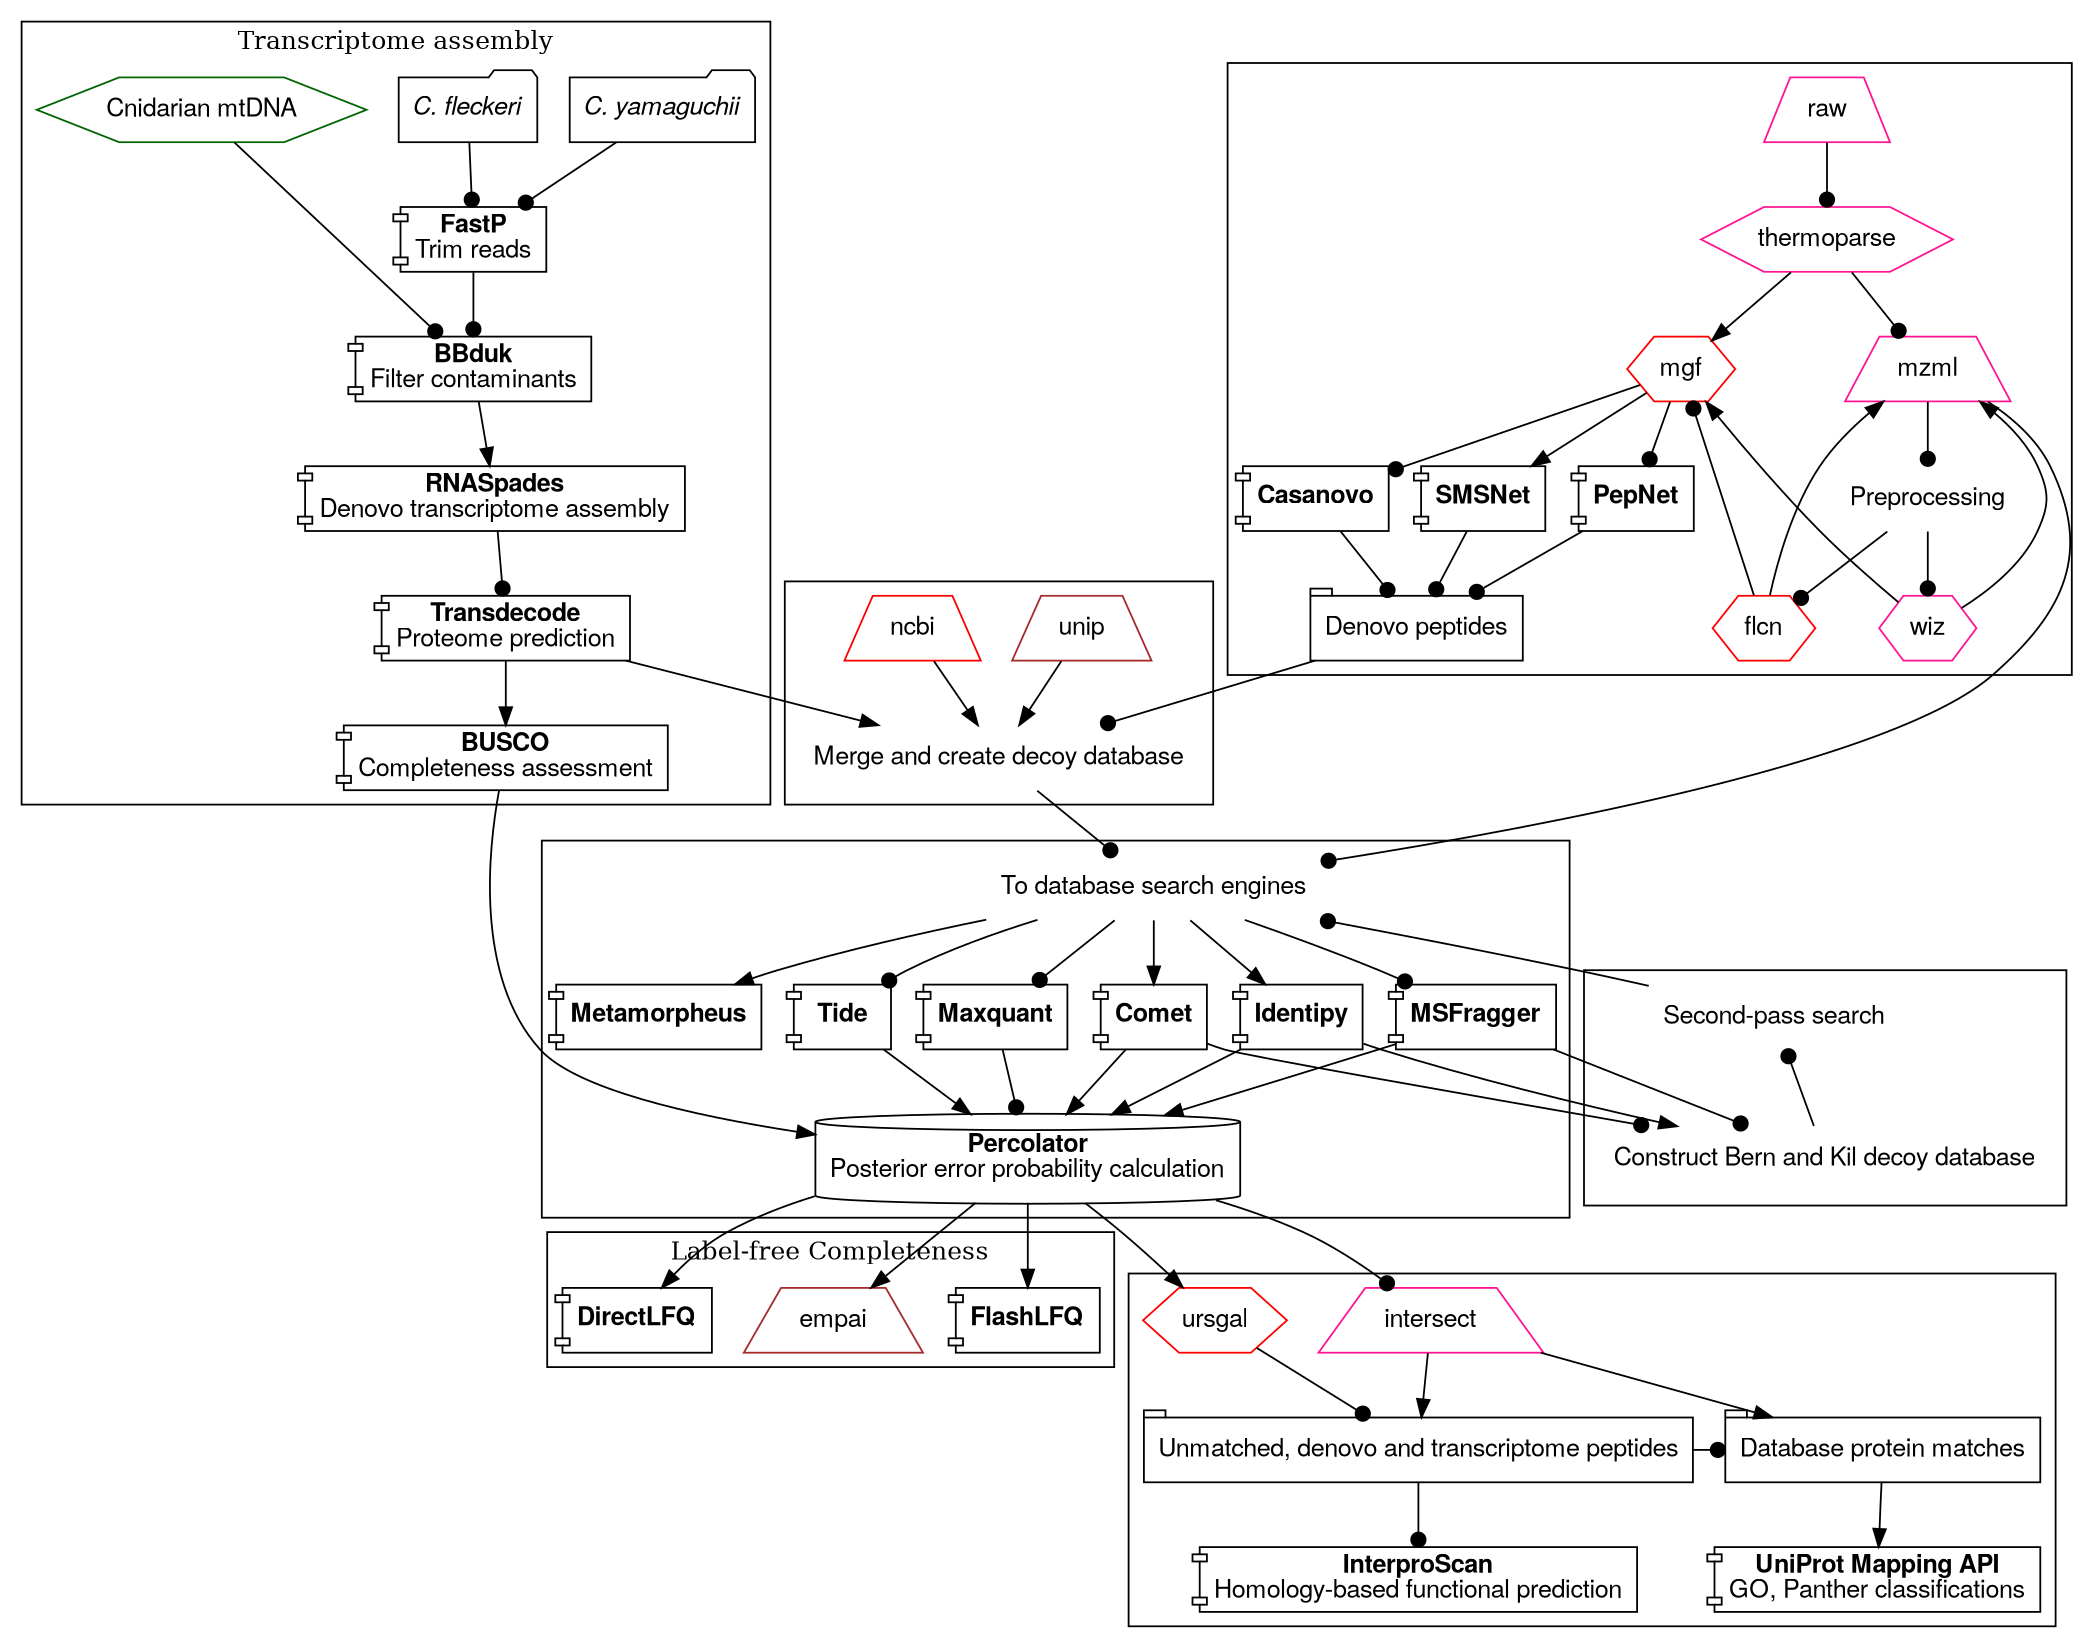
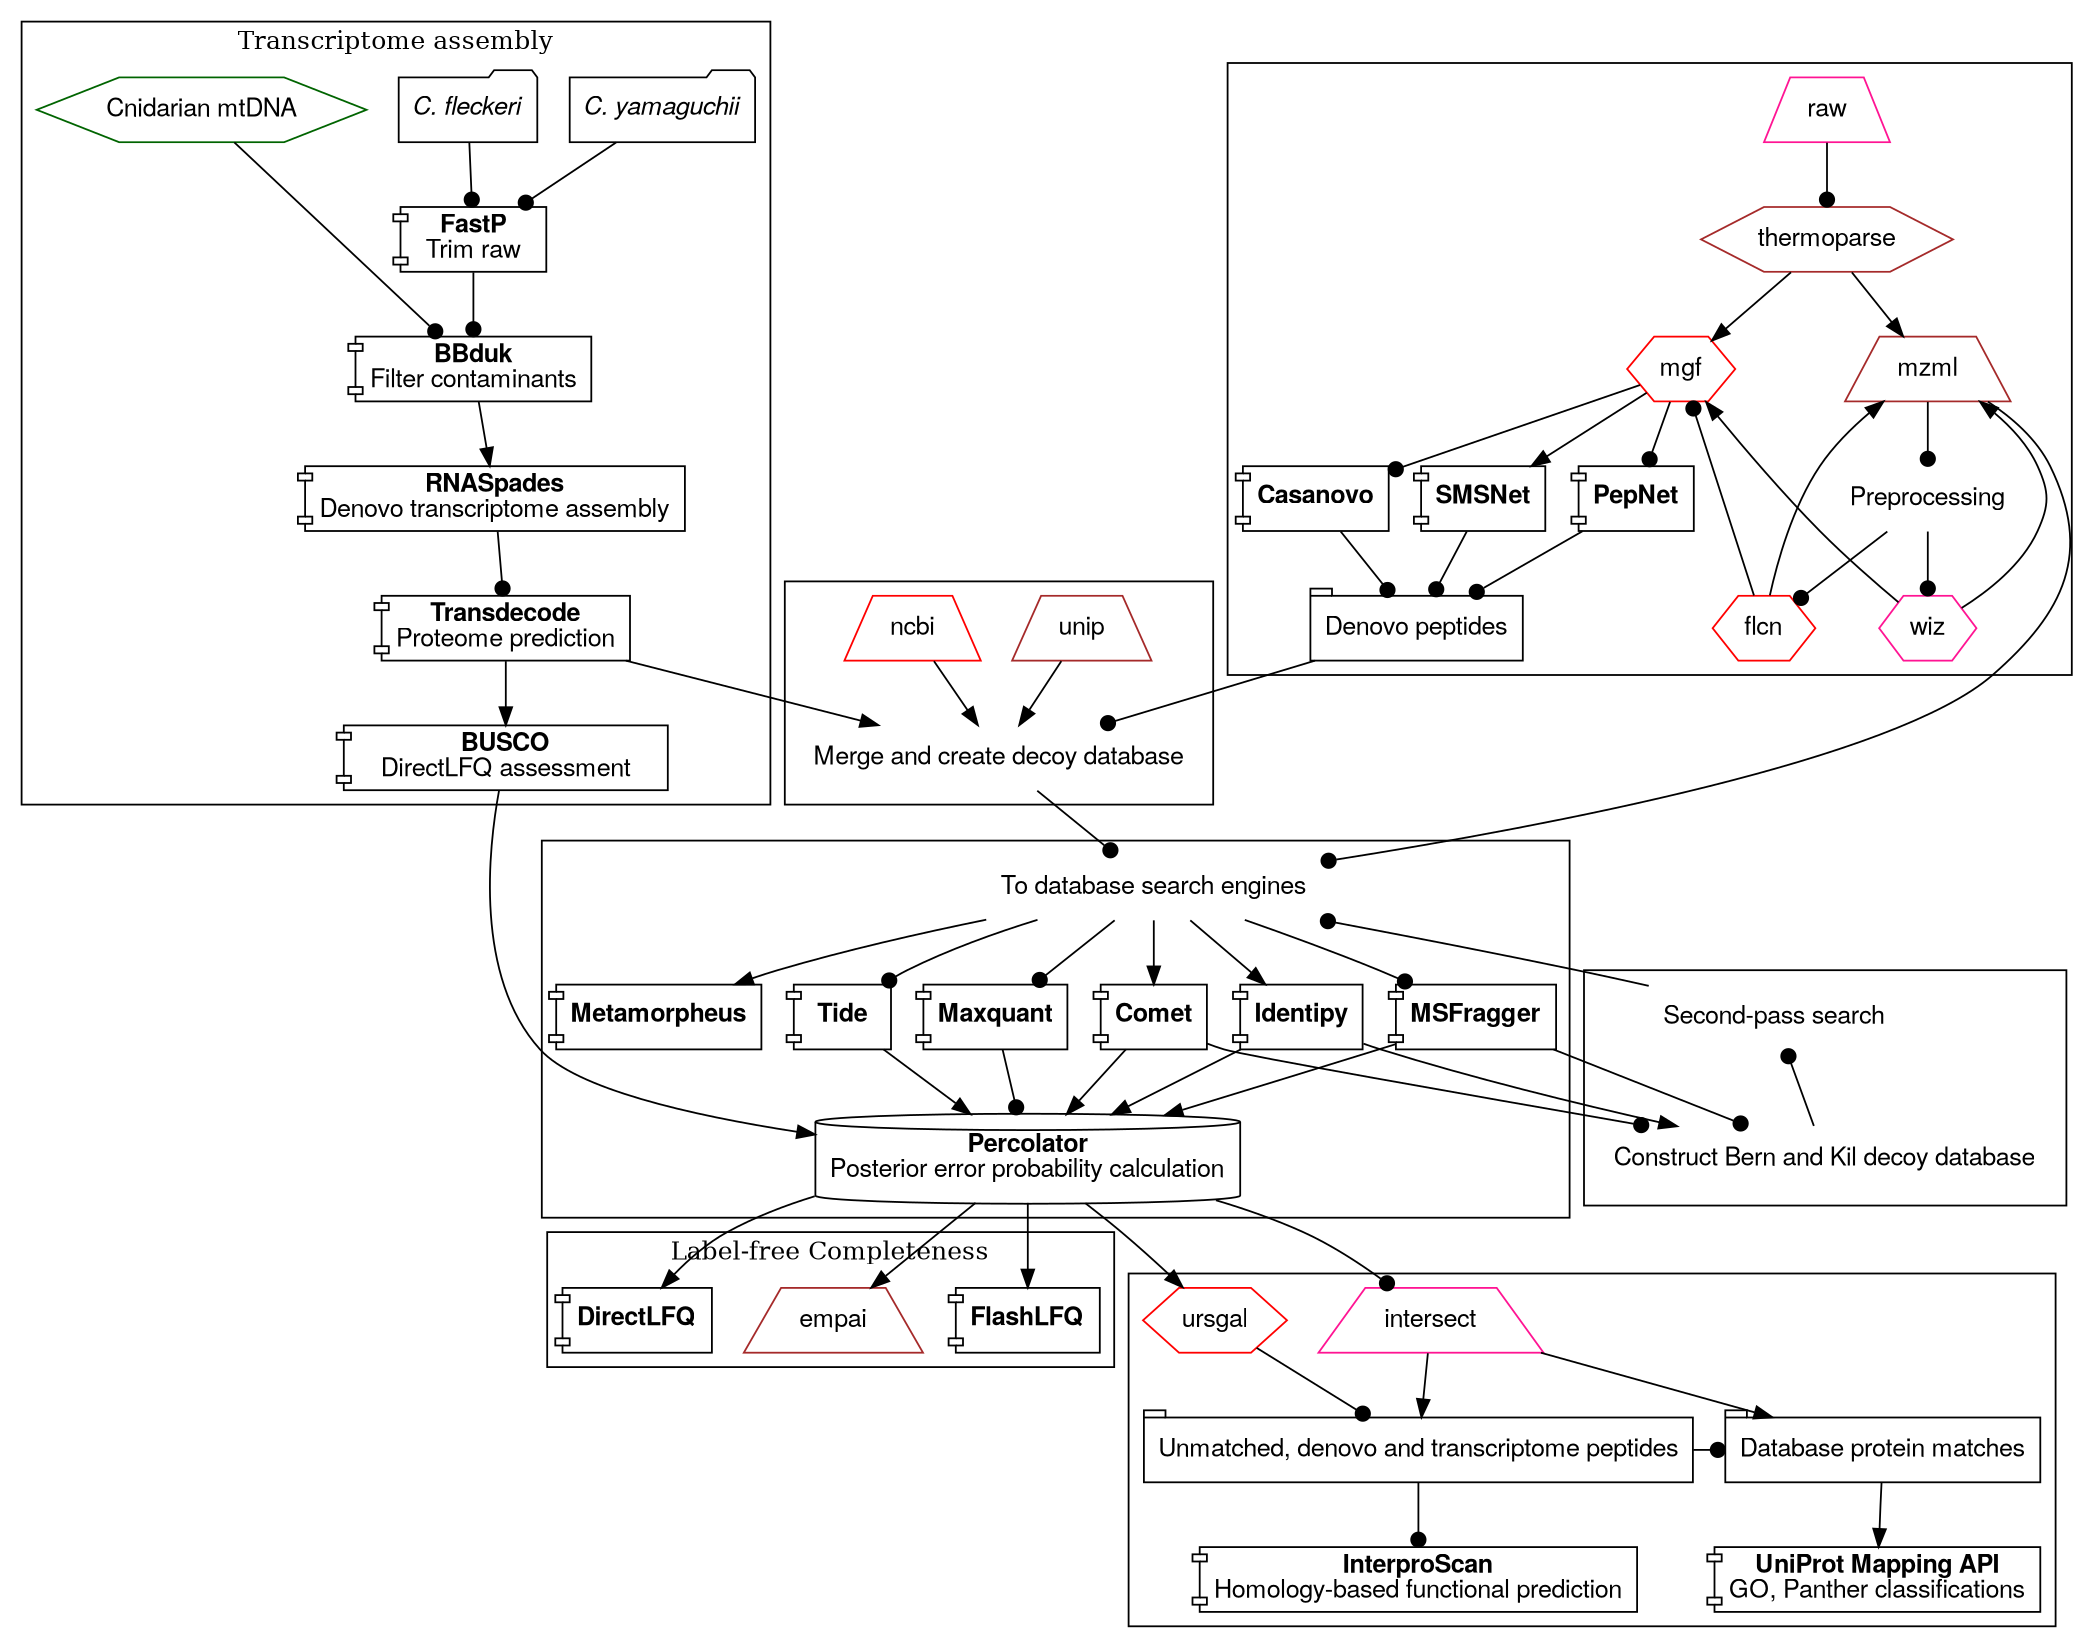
node "thermoparse": color deeppink -> brown
node "FastP": text "Trim reads" -> "Trim raw"
edge "thermoparse" -> "mzml": arrowhead dot -> normal
node "mzml": color deeppink -> brown
node "BUSCO": text "Completeness assessment" -> "DirectLFQ assessment"
